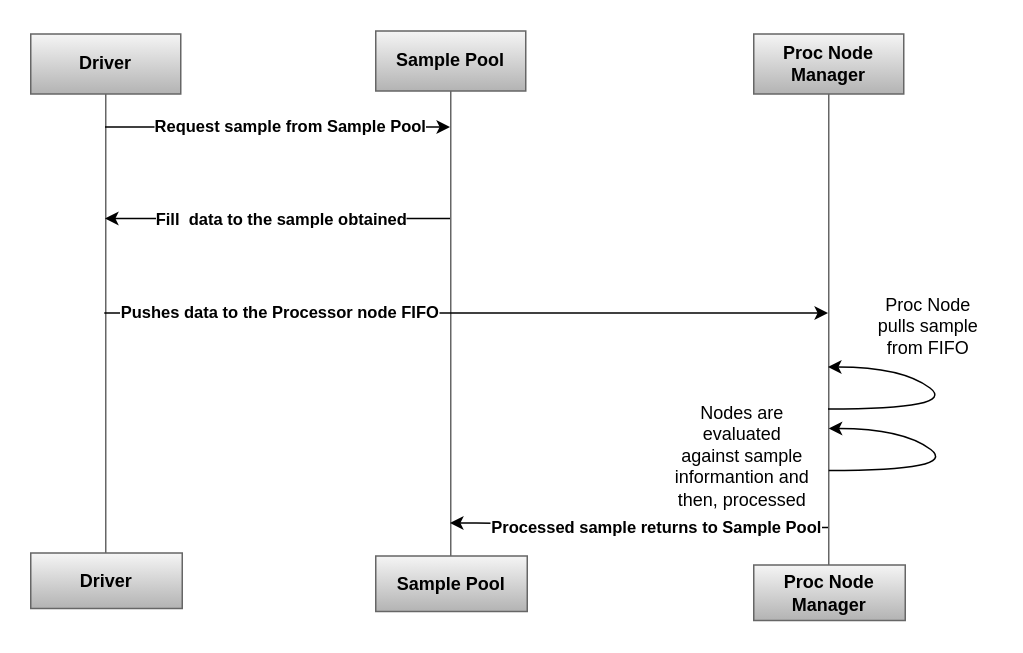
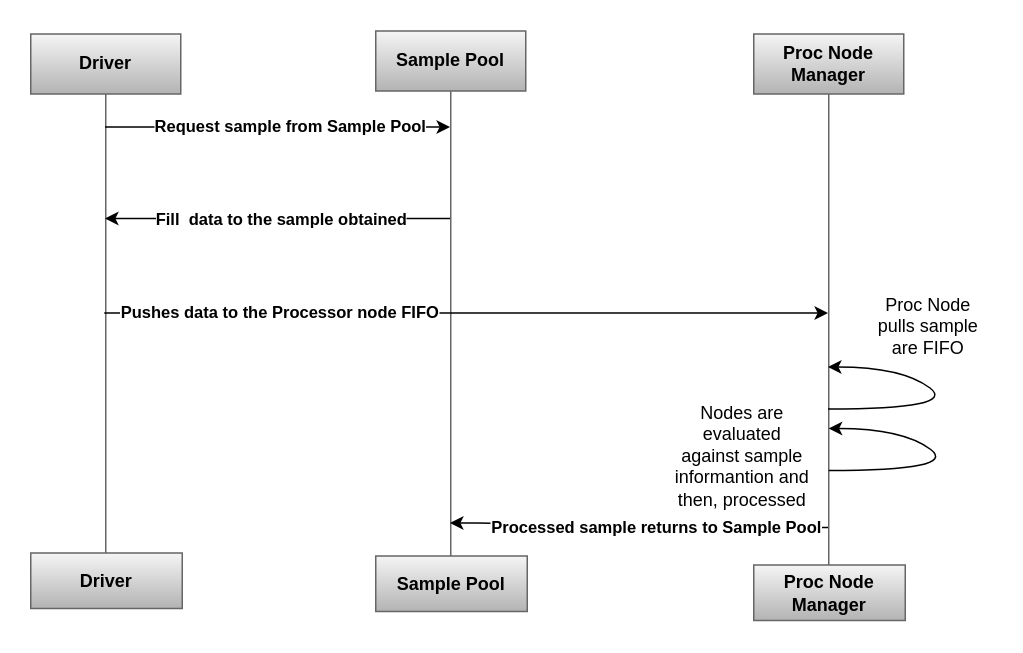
node "Proc Node pulls sample from FIFO": label "Proc Node pulls sample from FIFO" -> "Proc Node pulls sample are FIFO"
